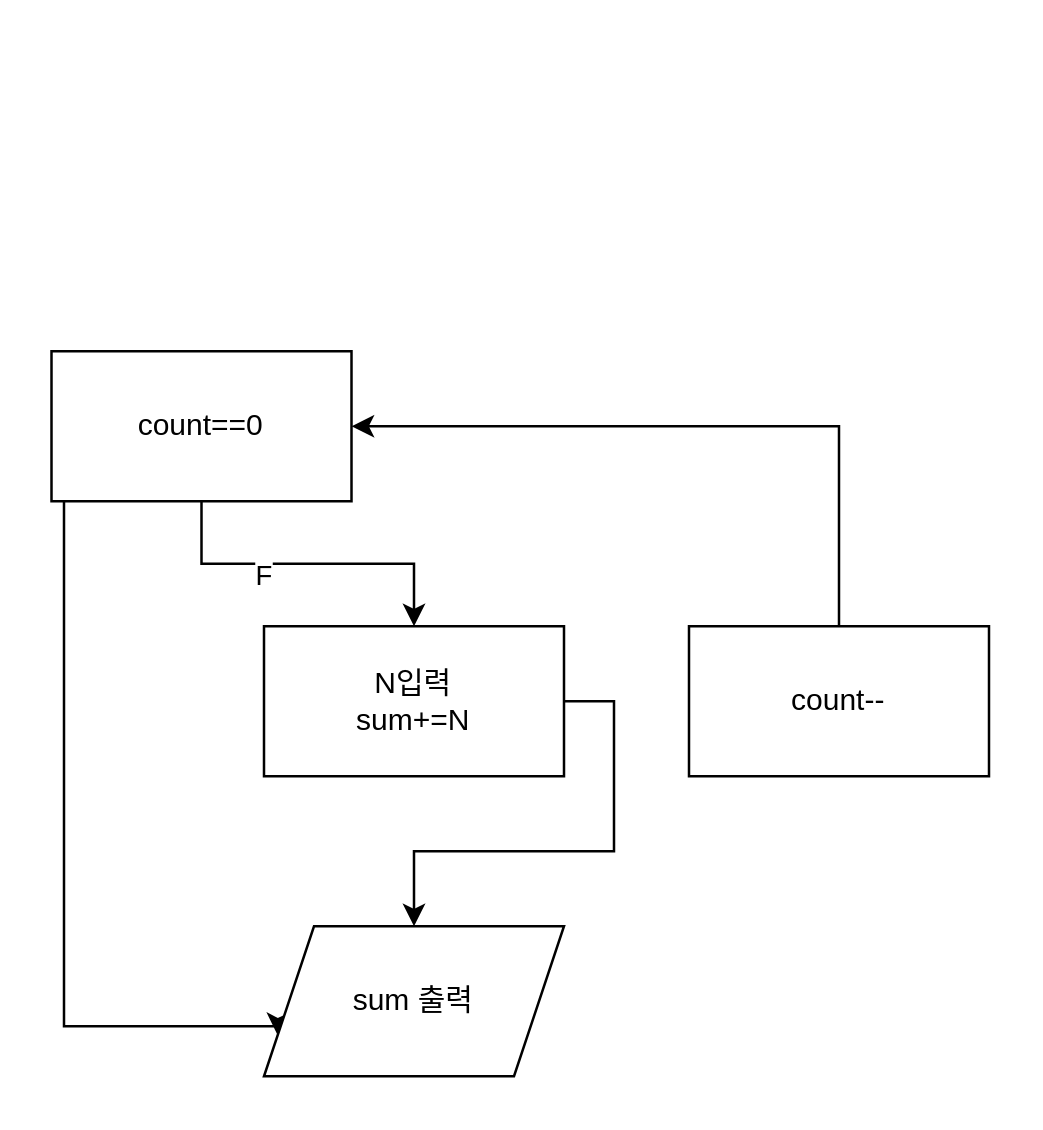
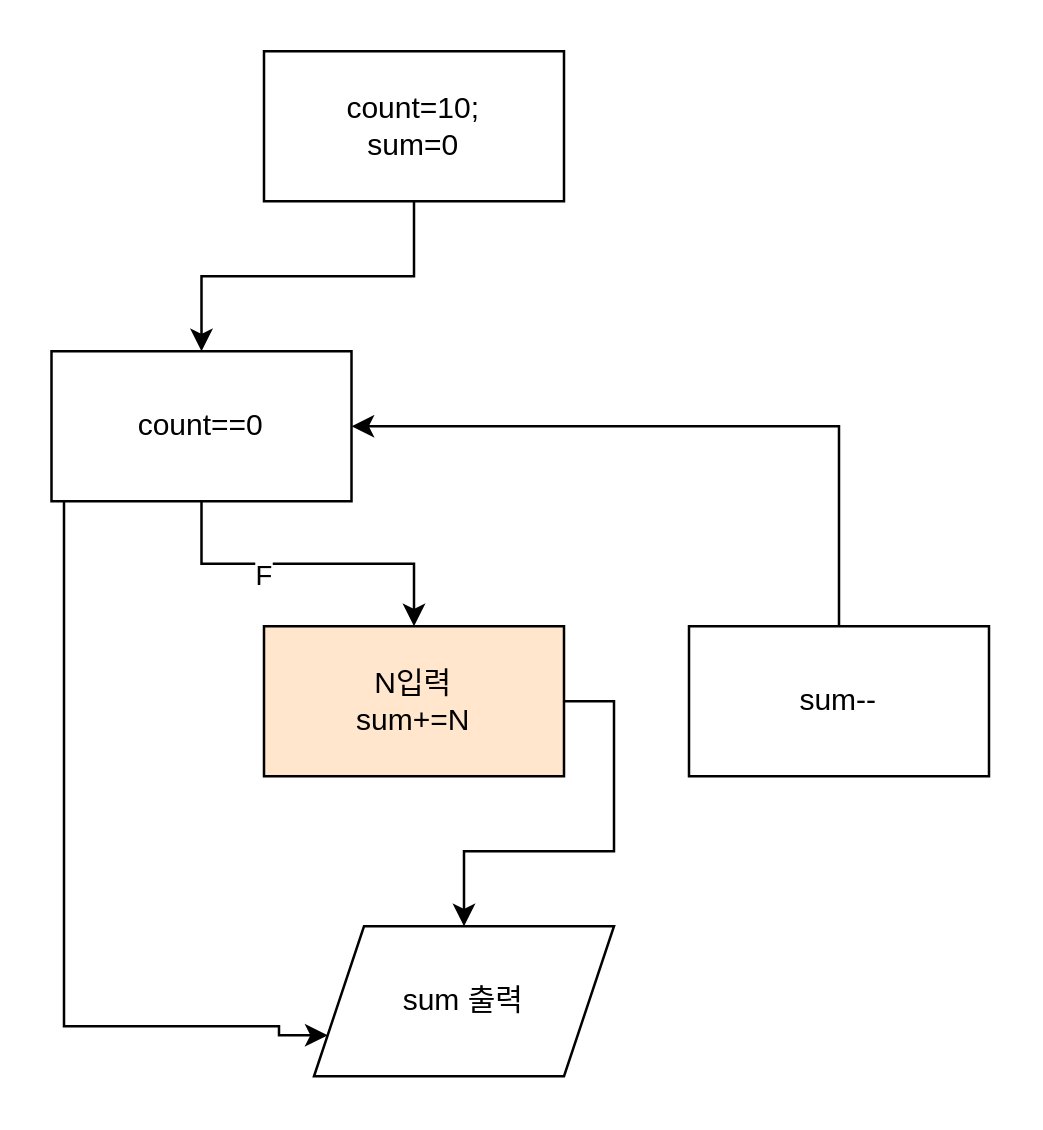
node "count=10; sum=0": added
edge "count=10; sum=0" -> "count==0": added
node "N입력 sum+=N": fillcolor #ffffff -> #ffe6cc
node "count--": label "count--" -> "sum--"
node "sum 출력": moved (414, 1001) -> (464, 1001)
